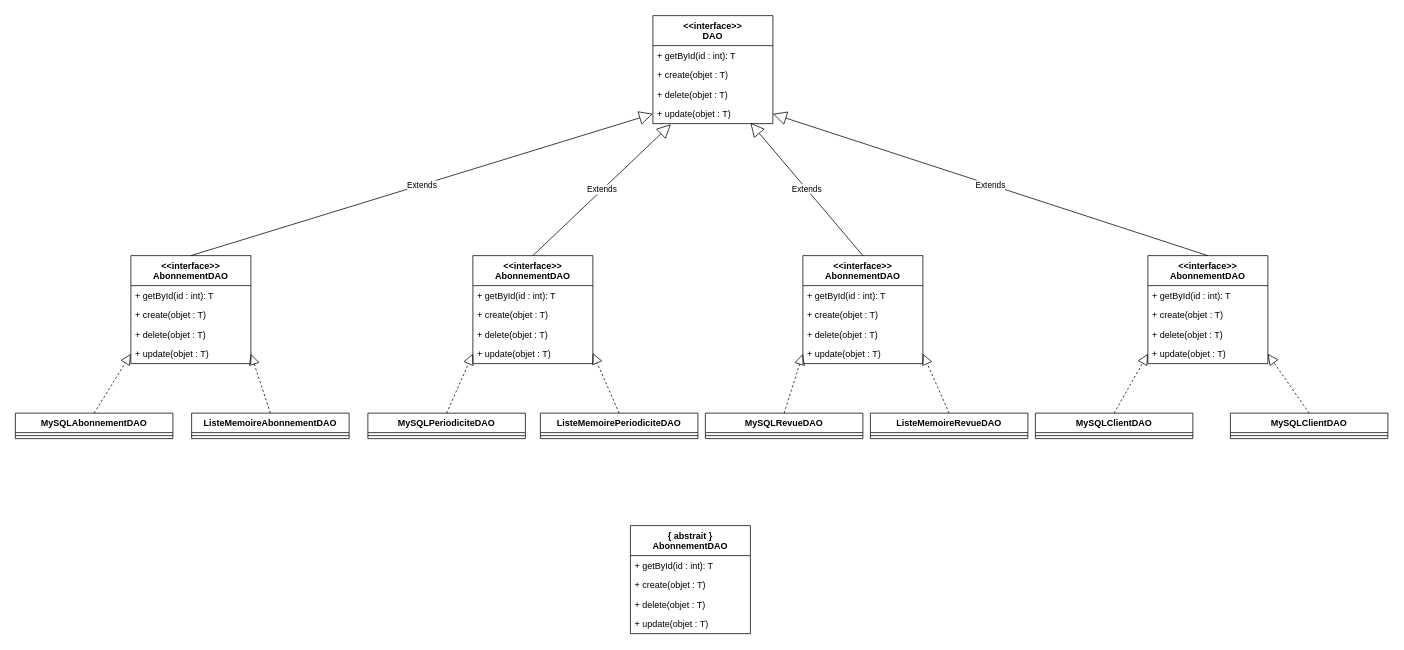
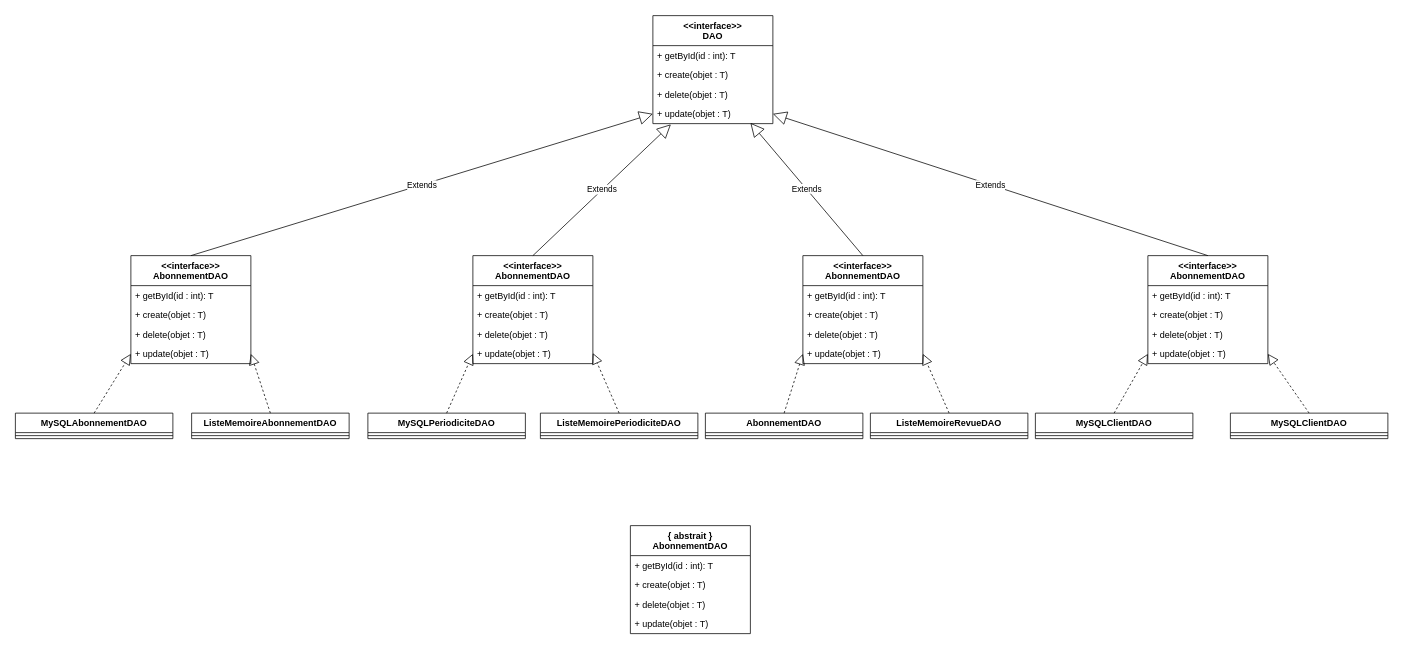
node "MySQLRevueDAO": label "MySQLRevueDAO" -> "AbonnementDAO"
